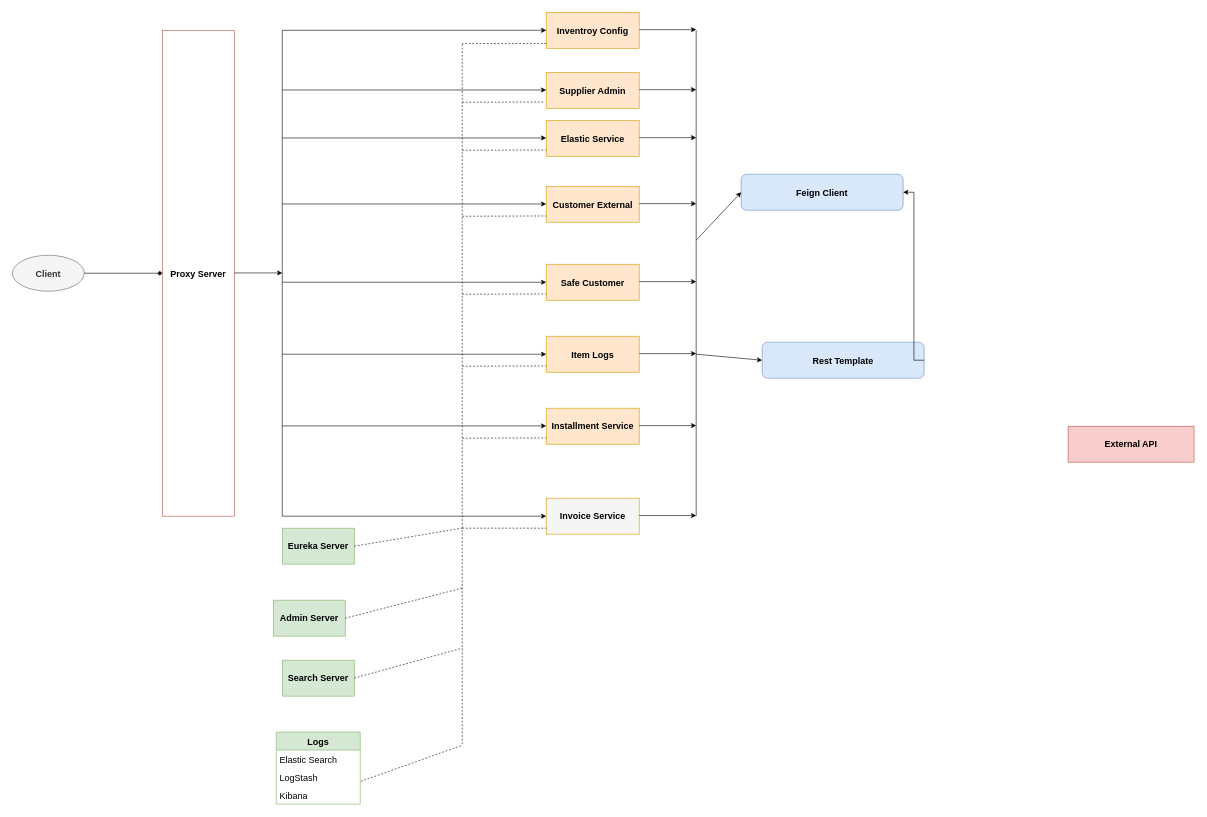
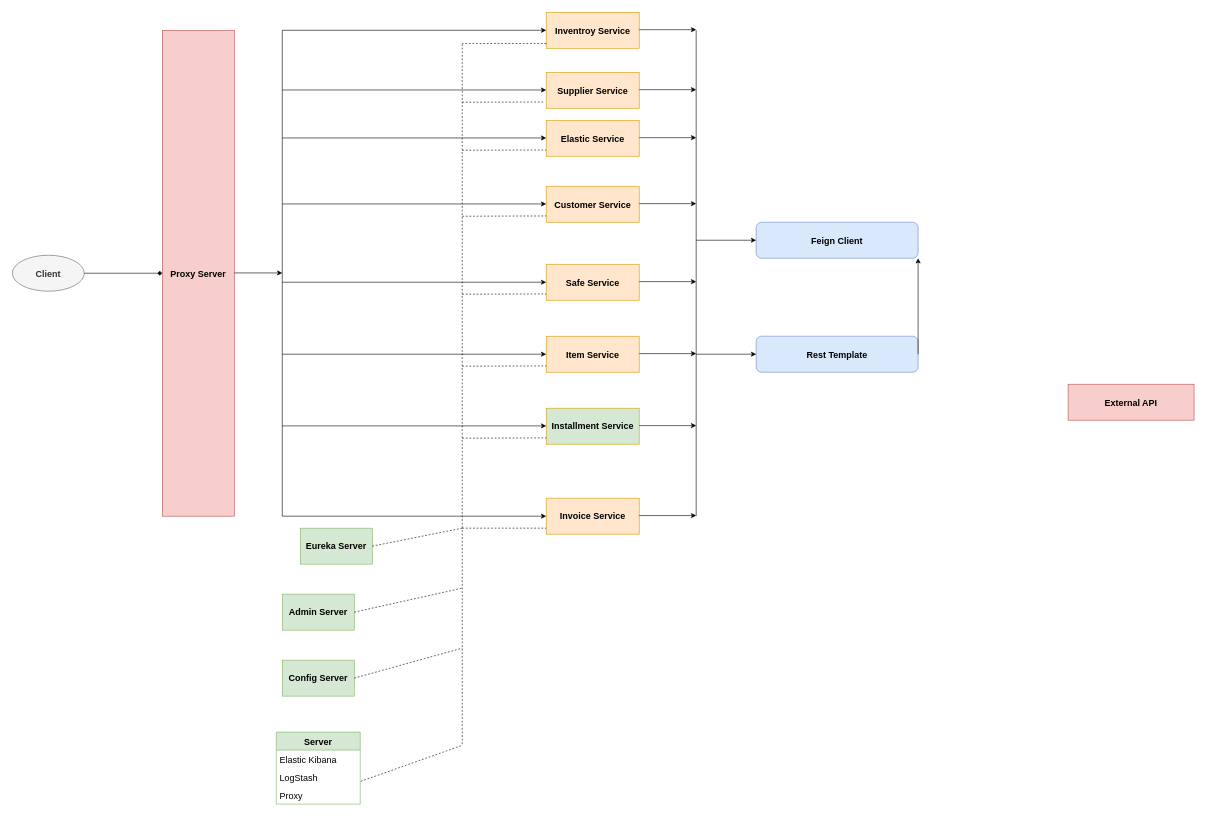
node "Inventroy Config": label "Inventroy Config" -> "Inventroy Service"
node "Supplier Admin": label "Supplier Admin" -> "Supplier Service"
node "Feign Client": moved (822, 192) -> (837, 240)
node "Customer External": label "Customer External" -> "Customer Service"
node "Proxy Server": fillcolor #ffffff -> #f8cecc
node "Safe Customer": label "Safe Customer" -> "Safe Service"
node "Item Logs": label "Item Logs" -> "Item Service"
node "Rest Template": moved (843, 360) -> (837, 354)
node "Installment Service": fillcolor #ffe6cc -> #d5e8d4
node "External API": moved (1131, 444) -> (1131, 402)
node "Invoice Service": fillcolor #f5f5f5 -> #ffe6cc
node "Eureka Server": moved (318, 546) -> (336, 546)
node "Admin Server": moved (309, 618) -> (318, 612)
node "Search Server": label "Search Server" -> "Config Server"
node "Logs": label "Logs" -> "Server"
node "Elastic Search": label "Elastic Search" -> "Elastic Kibana"
node "Kibana": label "Kibana" -> "Proxy"
